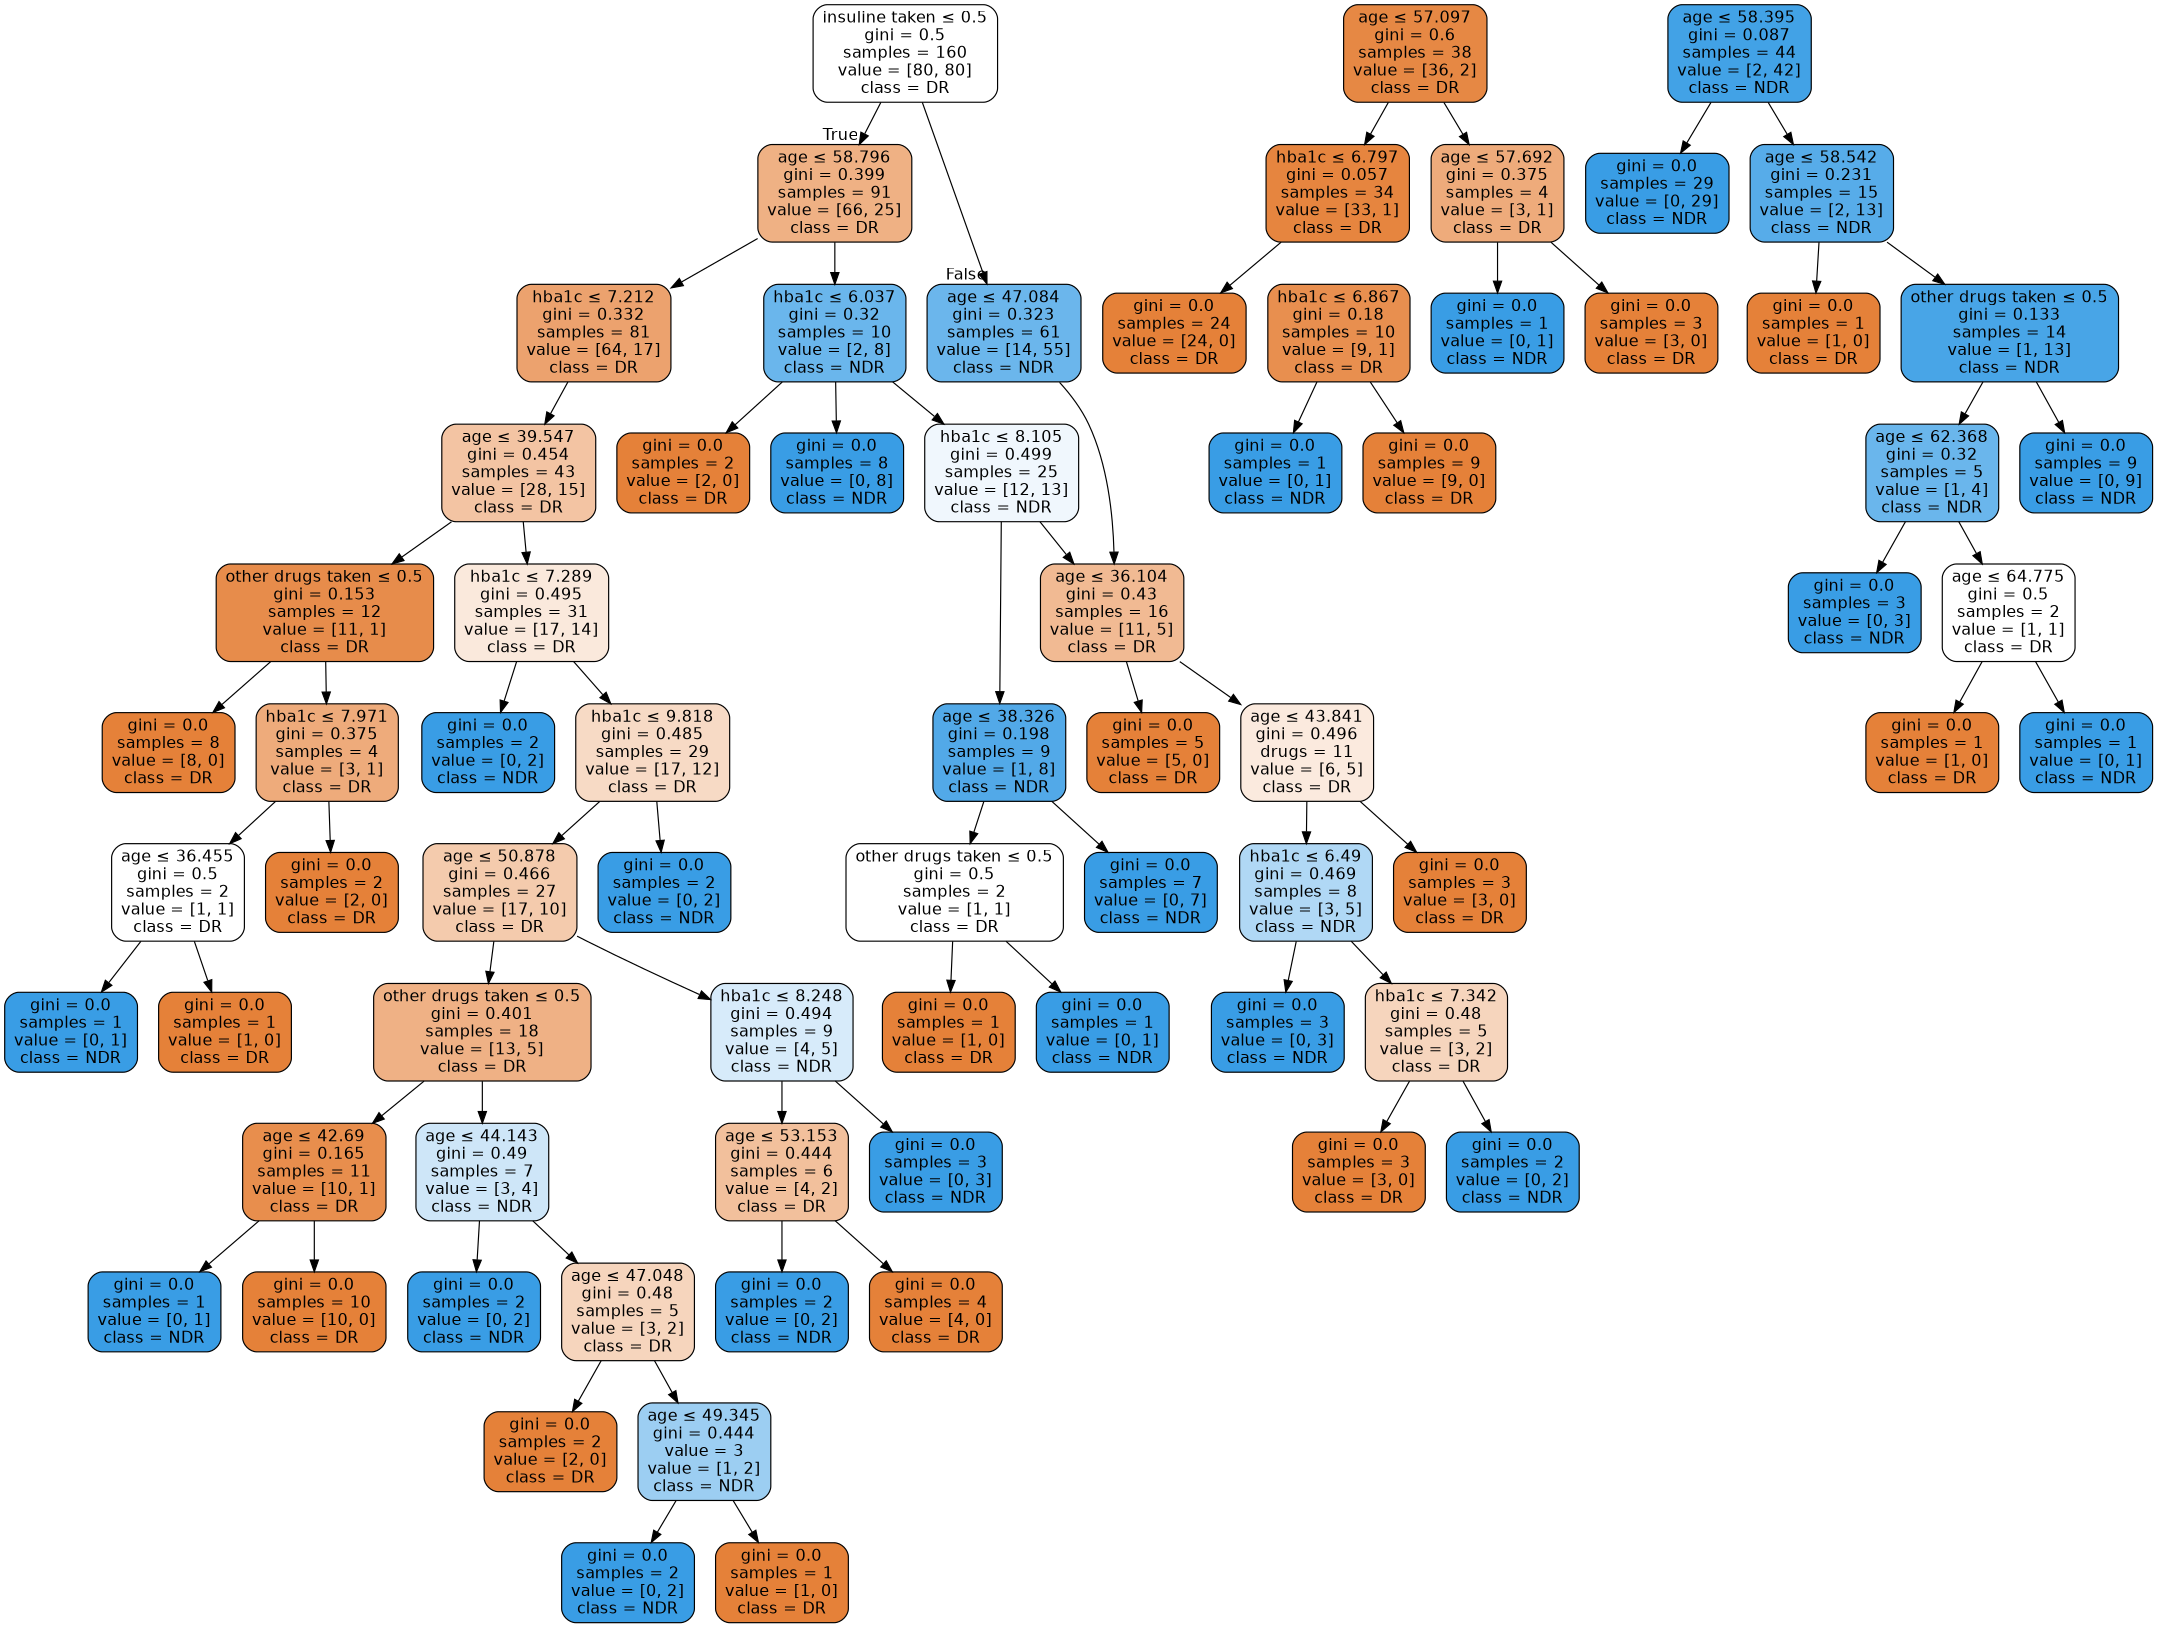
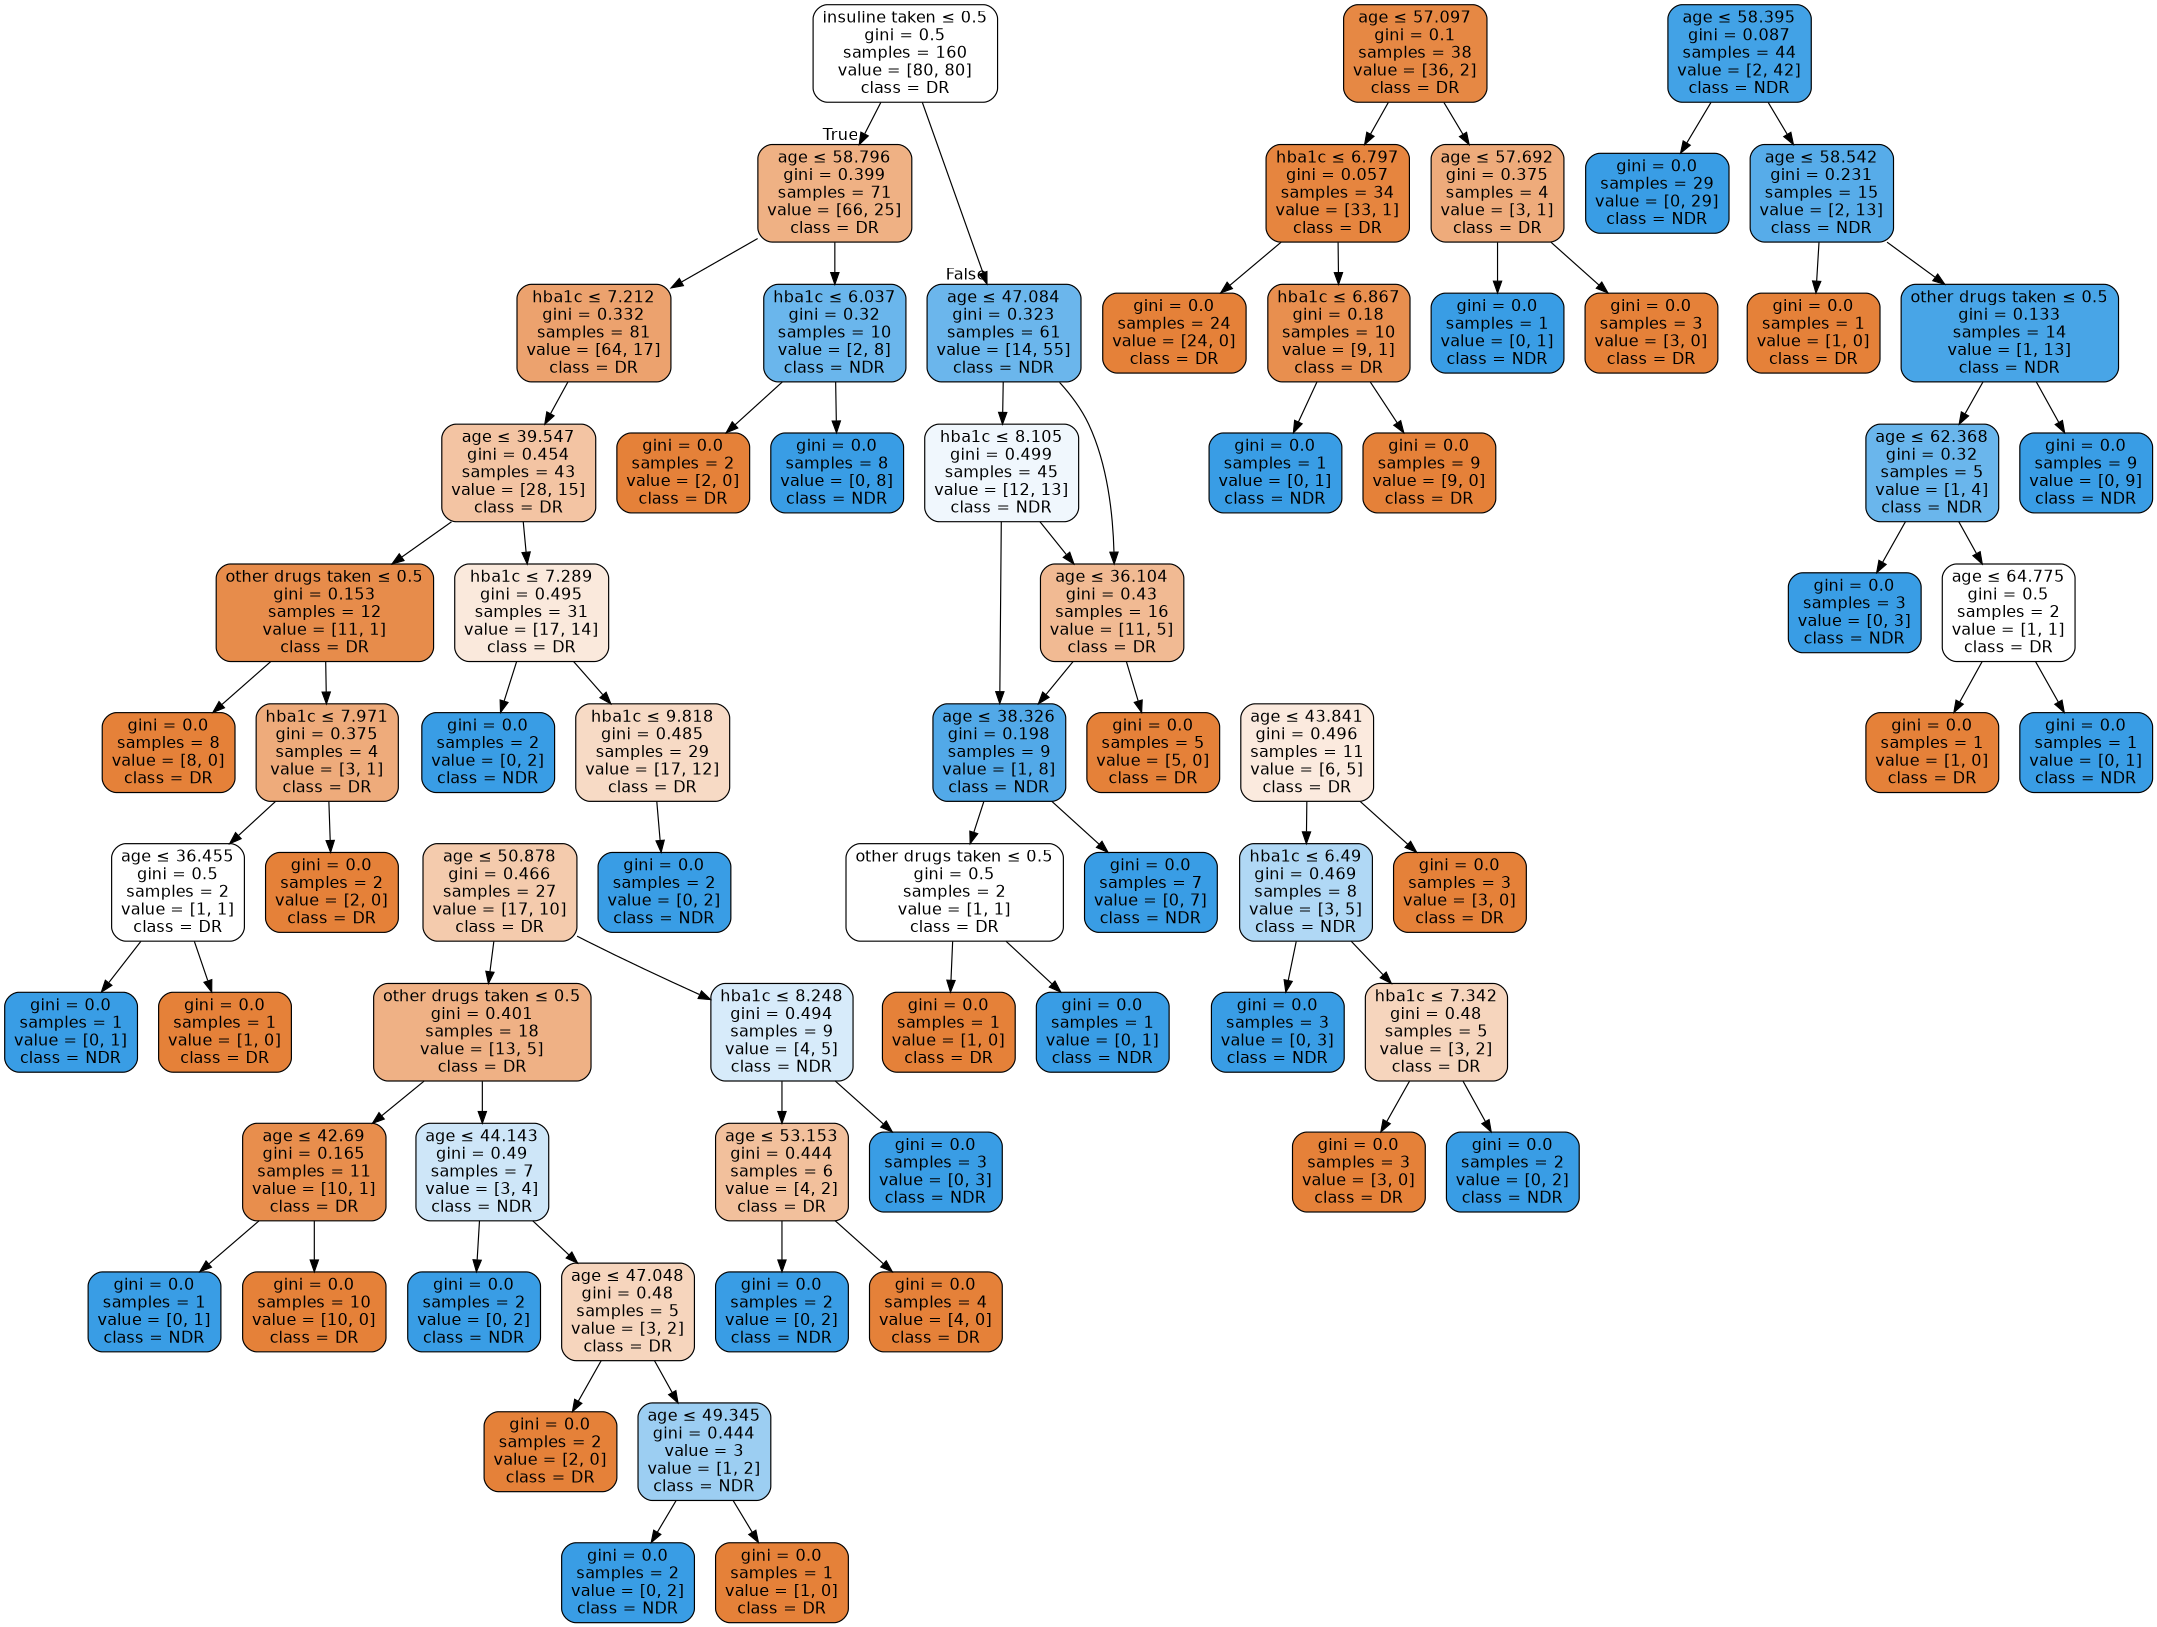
node "age ≤ 57.097": text "gini = 0.6" -> "gini = 0.1"
node "age ≤ 58.796": text "samples = 91" -> "samples = 71"
edge "hba1c ≤ 6.797" -> "hba1c ≤ 6.867": added
edge "hba1c ≤ 6.037" -> "hba1c ≤ 8.105": now "age ≤ 47.084" -> "hba1c ≤ 8.105"
node "hba1c ≤ 8.105": text "samples = 25" -> "samples = 45"
edge "age ≤ 36.104" -> "age ≤ 43.841": now "age ≤ 36.104" -> "age ≤ 38.326"
node "age ≤ 43.841": text "drugs = 11" -> "samples = 11"
edge "hba1c ≤ 9.818" -> "age ≤ 50.878": removed
